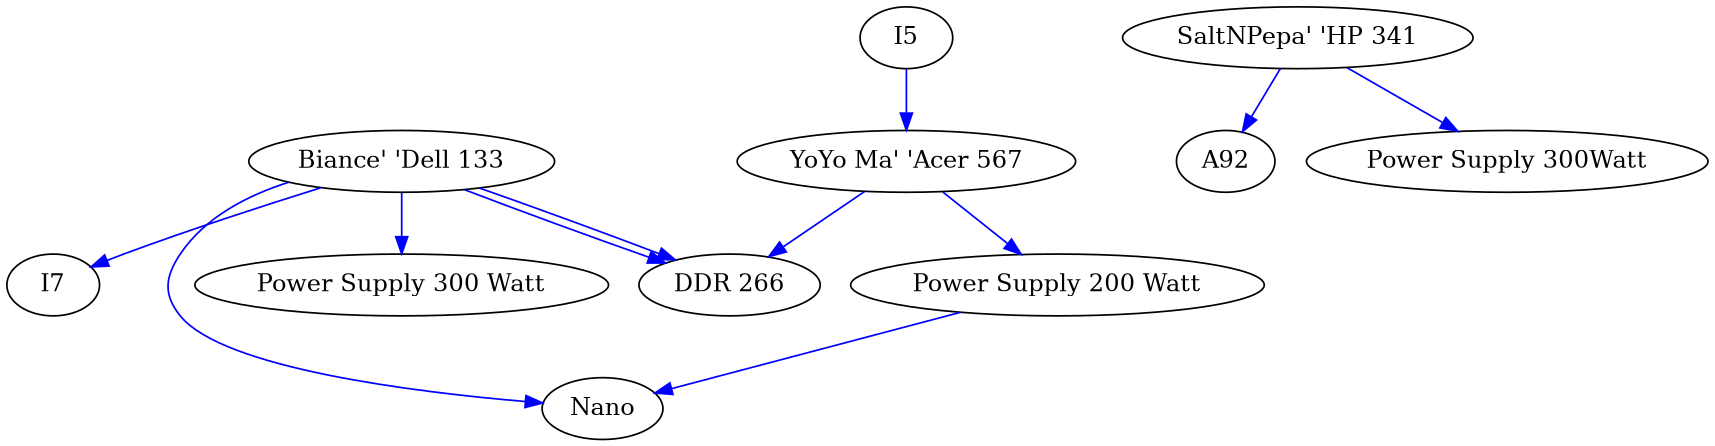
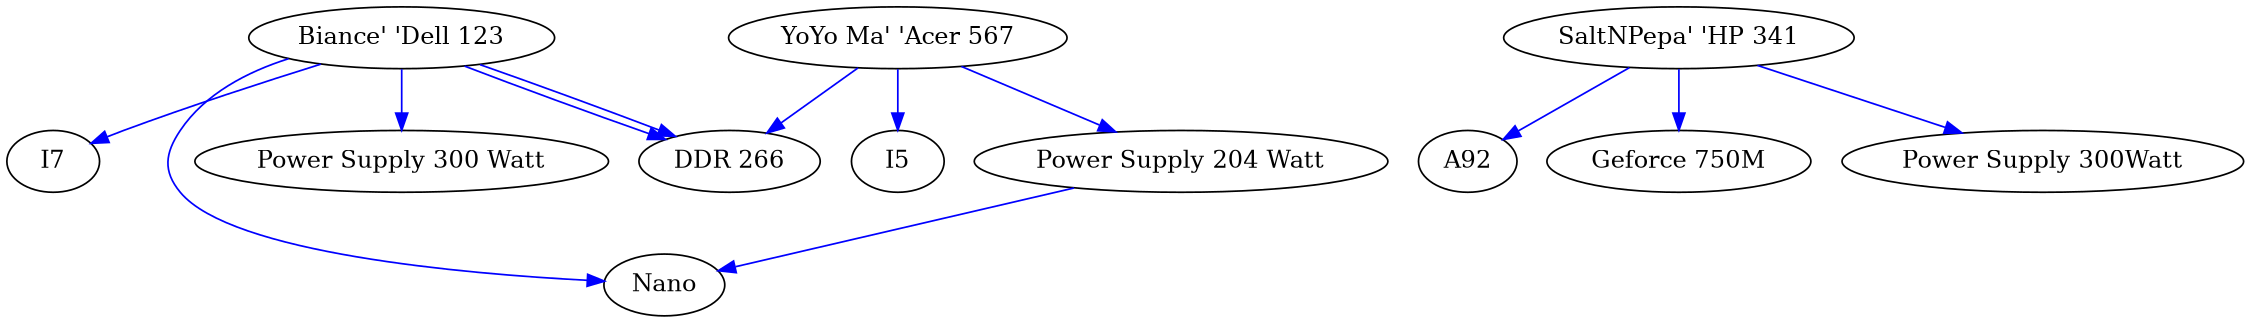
edge "I5" -> "YoYo Ma' 'Acer 567": reversed
node "Biance' 'Dell 133": label "Biance' 'Dell 133" -> "Biance' 'Dell 123"
node "Geforce 750M": added
node "Power Supply 200 Watt": label "Power Supply 200 Watt" -> "Power Supply 204 Watt"
